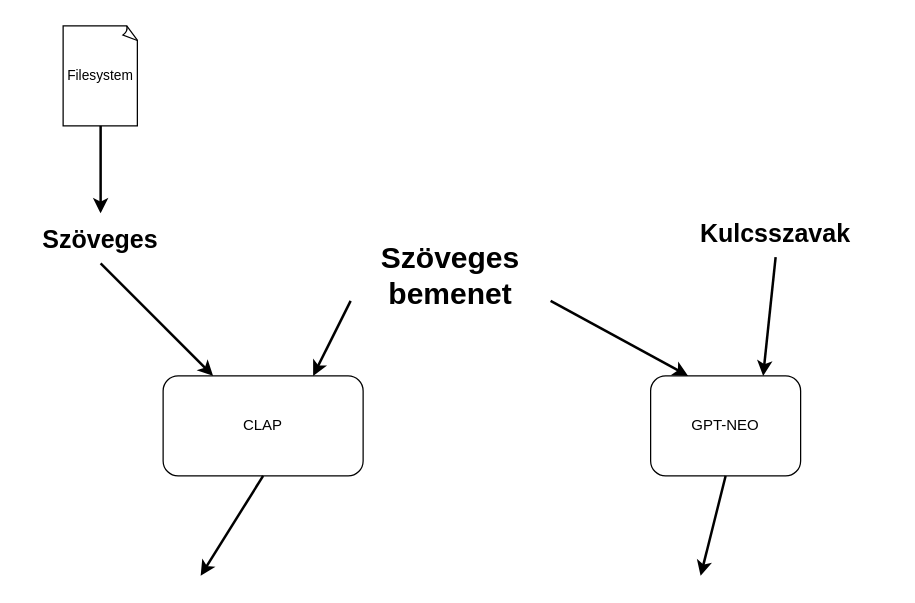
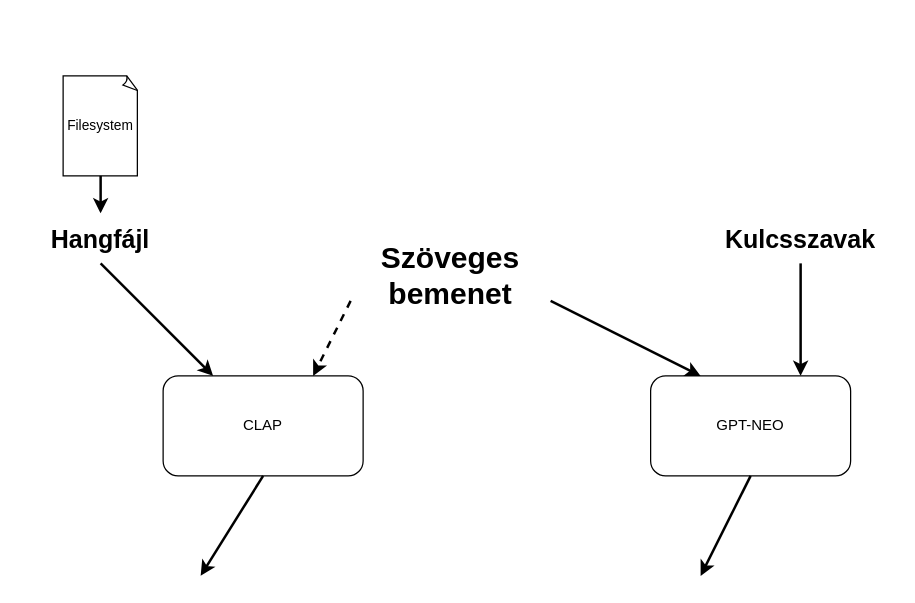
node "Filesystem": moved (101, 76) -> (101, 126)
node "Kulcsszavak": moved (776, 232) -> (801, 238)
node "Szöveges": label "Szöveges" -> "Hangfájl"
edge "Szöveges bemenet" -> "CLAP": style solid -> dashed
node "GPT-NEO": size 150x100 -> 200x100
